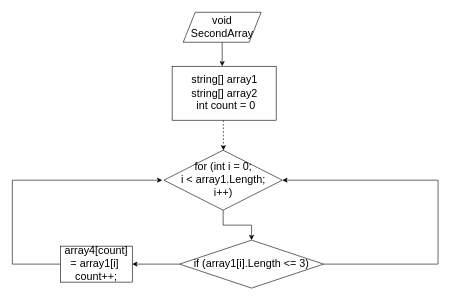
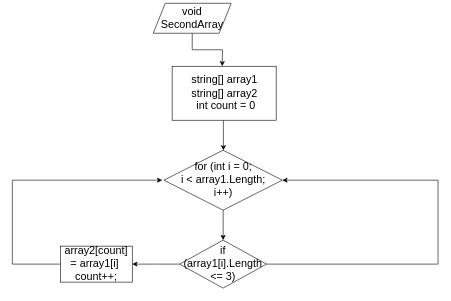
node "void SecondArray": moved (222, 27) -> (192, 18)
edge "string[] array1 string[] array2 int count = 0" -> "for (int i = 0; i < array1.Length; i++)": style dashed -> solid
node "array4[count] = array1[i] count++;": label "array4[count] = array1[i] count++;" -> "array2[count] = array1[i] count++;"
node "if (array1[i].Length <= 3)": size 144x48 -> 87x48
